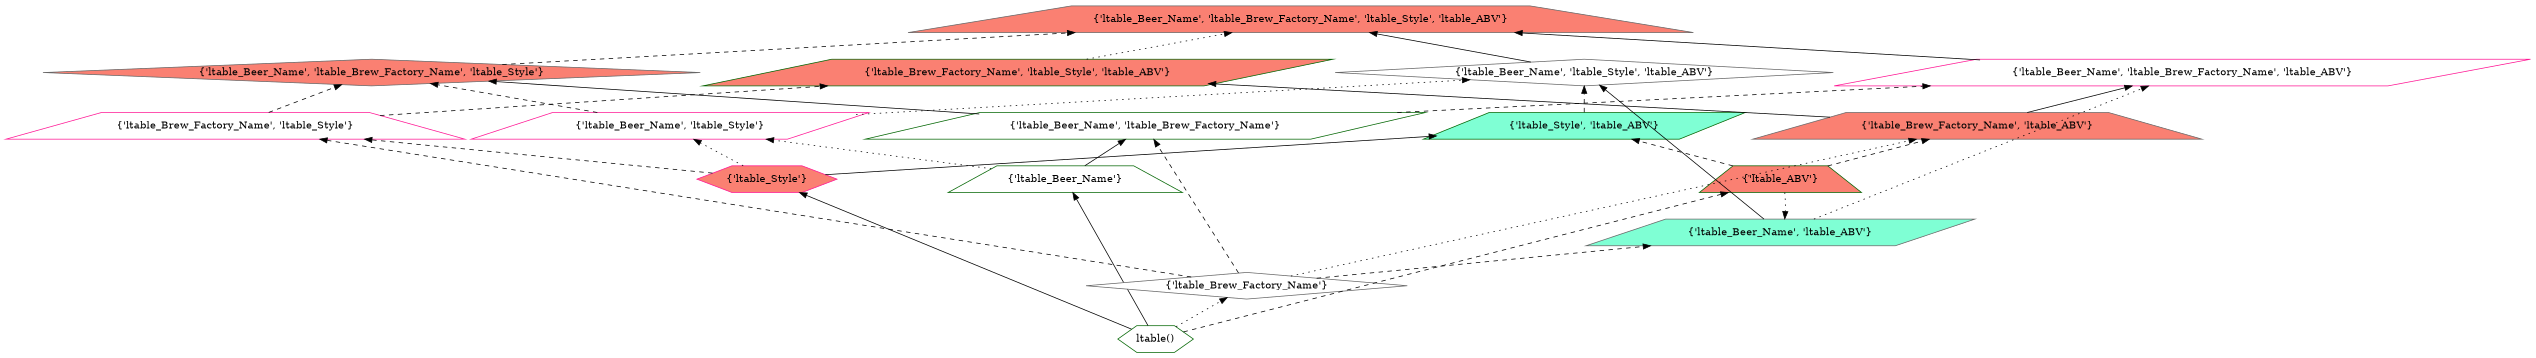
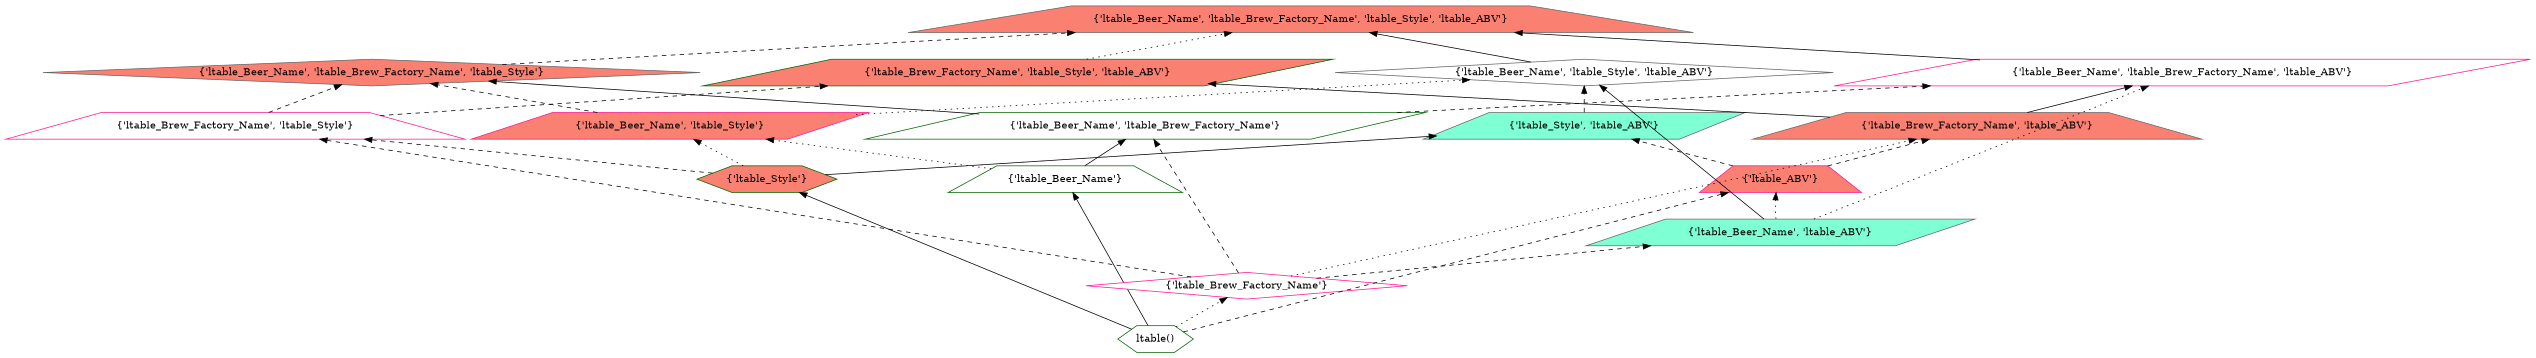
node "{'ltable_Beer_Name', 'ltable_Style'}": fillcolor white -> salmon
node "{'ltable_Style', 'ltable_ABV'}": color darkgreen -> gray40
node "{'ltable_Style'}": color deeppink -> darkgreen
node "{'ltable_ABV'}": color darkgreen -> deeppink
edge "{'ltable_ABV'}" -> "{'ltable_Beer_Name', 'ltable_ABV'}": reversed
node "{'ltable_Brew_Factory_Name'}": color gray40 -> deeppink
